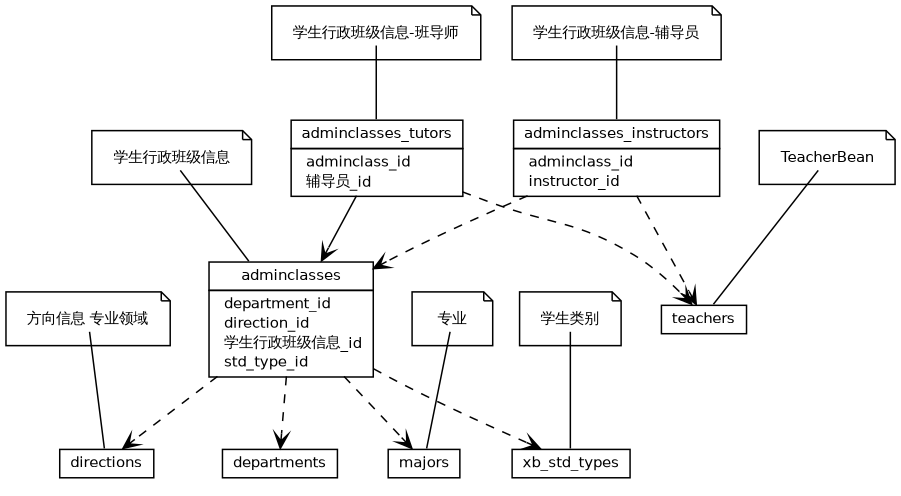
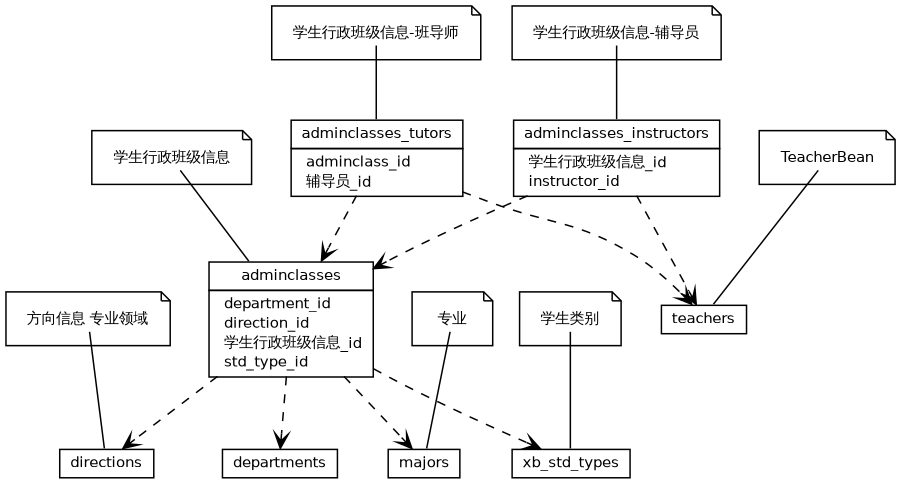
node "adminclasses_instructors": text "adminclass_id" -> "学生行政班级信息_id"
edge "adminclasses_tutors" -> "adminclasses": style solid -> dashed
